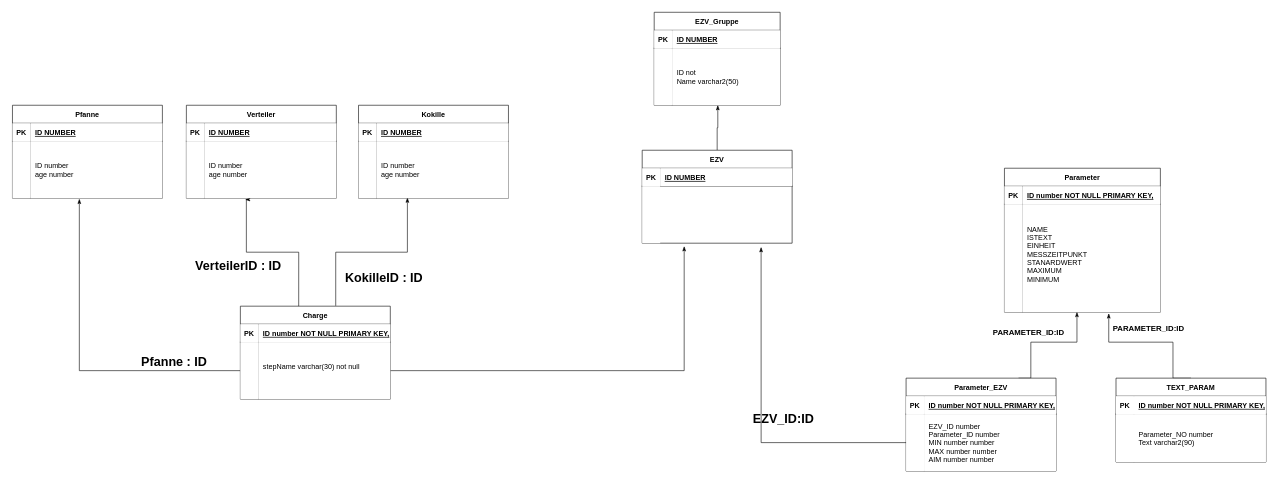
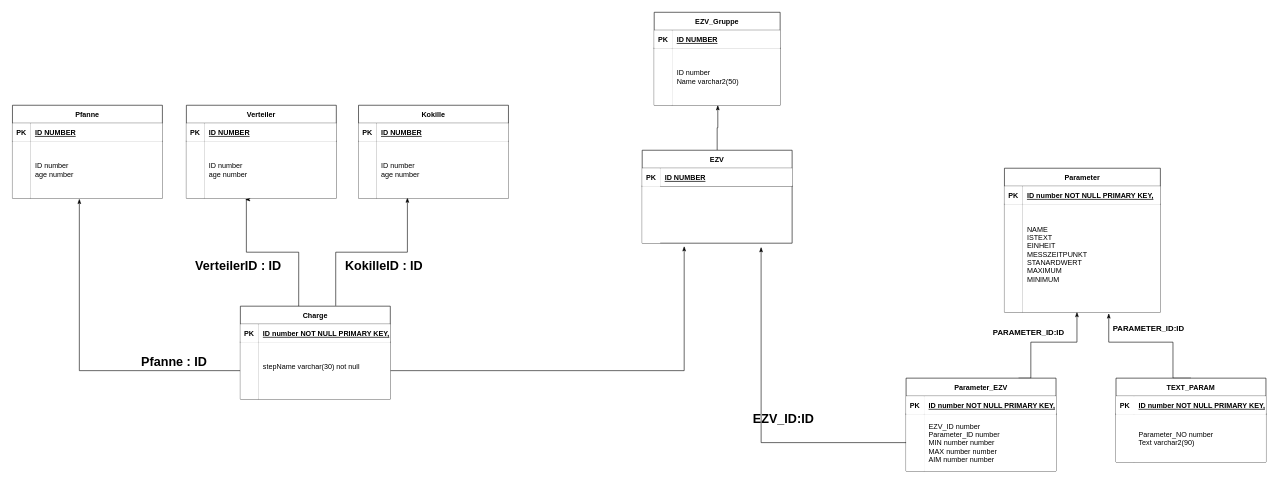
node "ID not Name varchar2(50)": label "ID not Name varchar2(50)" -> "ID number Name varchar2(50)"
node "KokilleID : ID": moved (399, 282) -> (399, 270)
